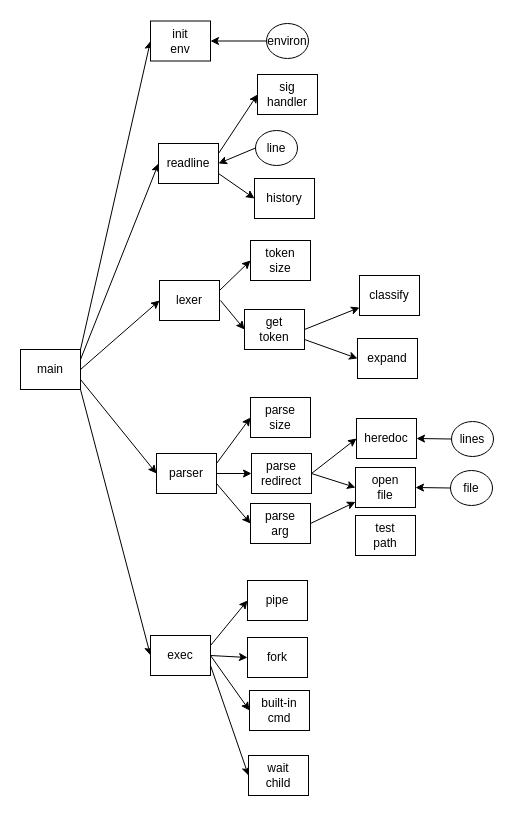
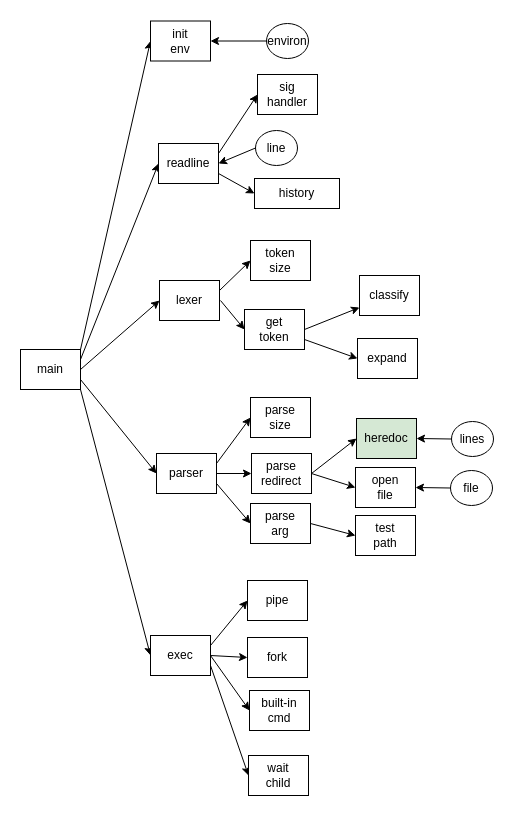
node "history": size 60x40 -> 85x30
node "heredoc": fillcolor #ffffff -> #d5e8d4
edge "parse arg" -> "open file": now "parse arg" -> "test path"
